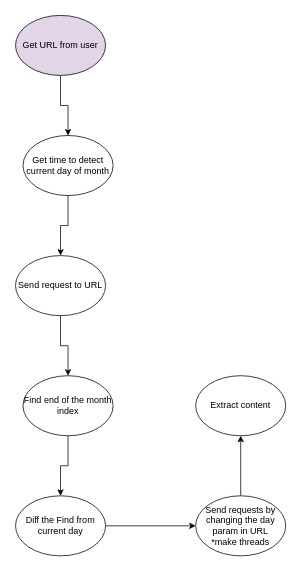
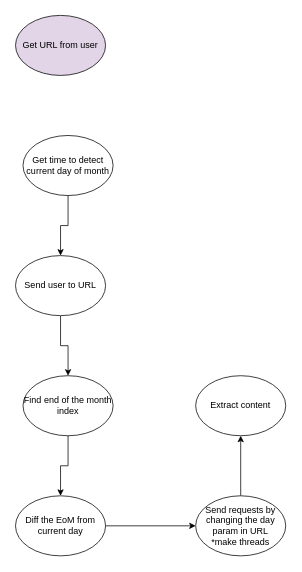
edge "Get URL from user" -> "Get time to detect current day of month": removed
node "Send request to URL": label "Send request to URL" -> "Send user to URL"
node "Diff the Find from current day": label "Diff the Find from current day" -> "Diff the EoM from current day"
